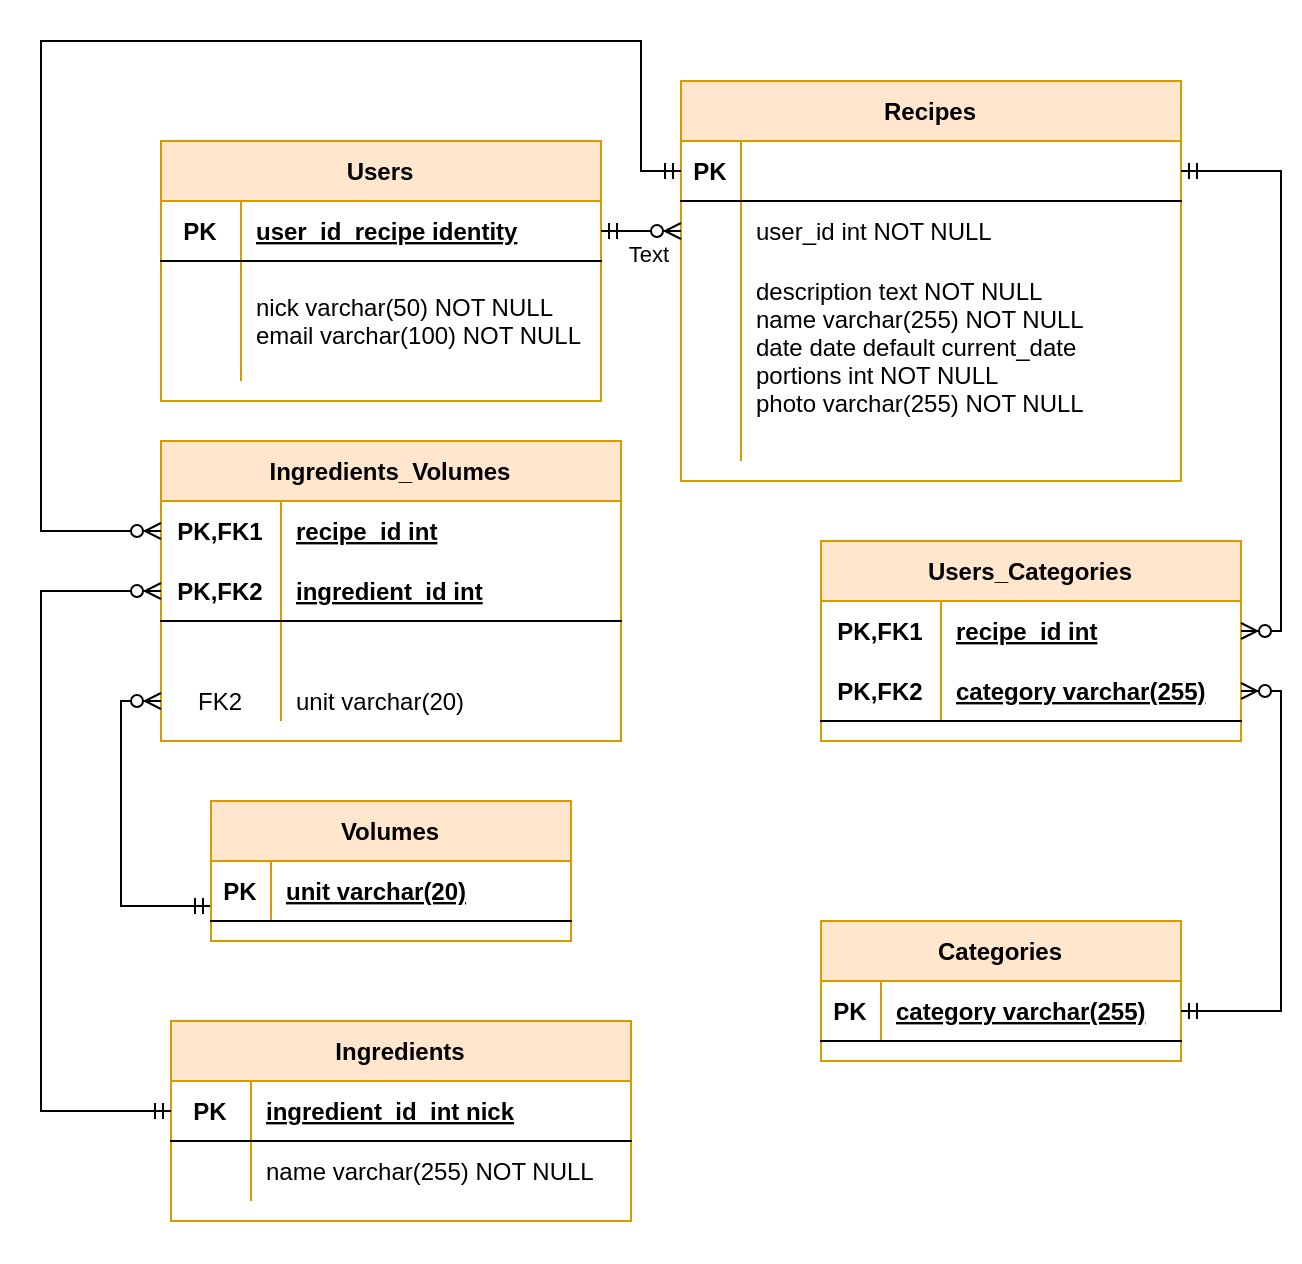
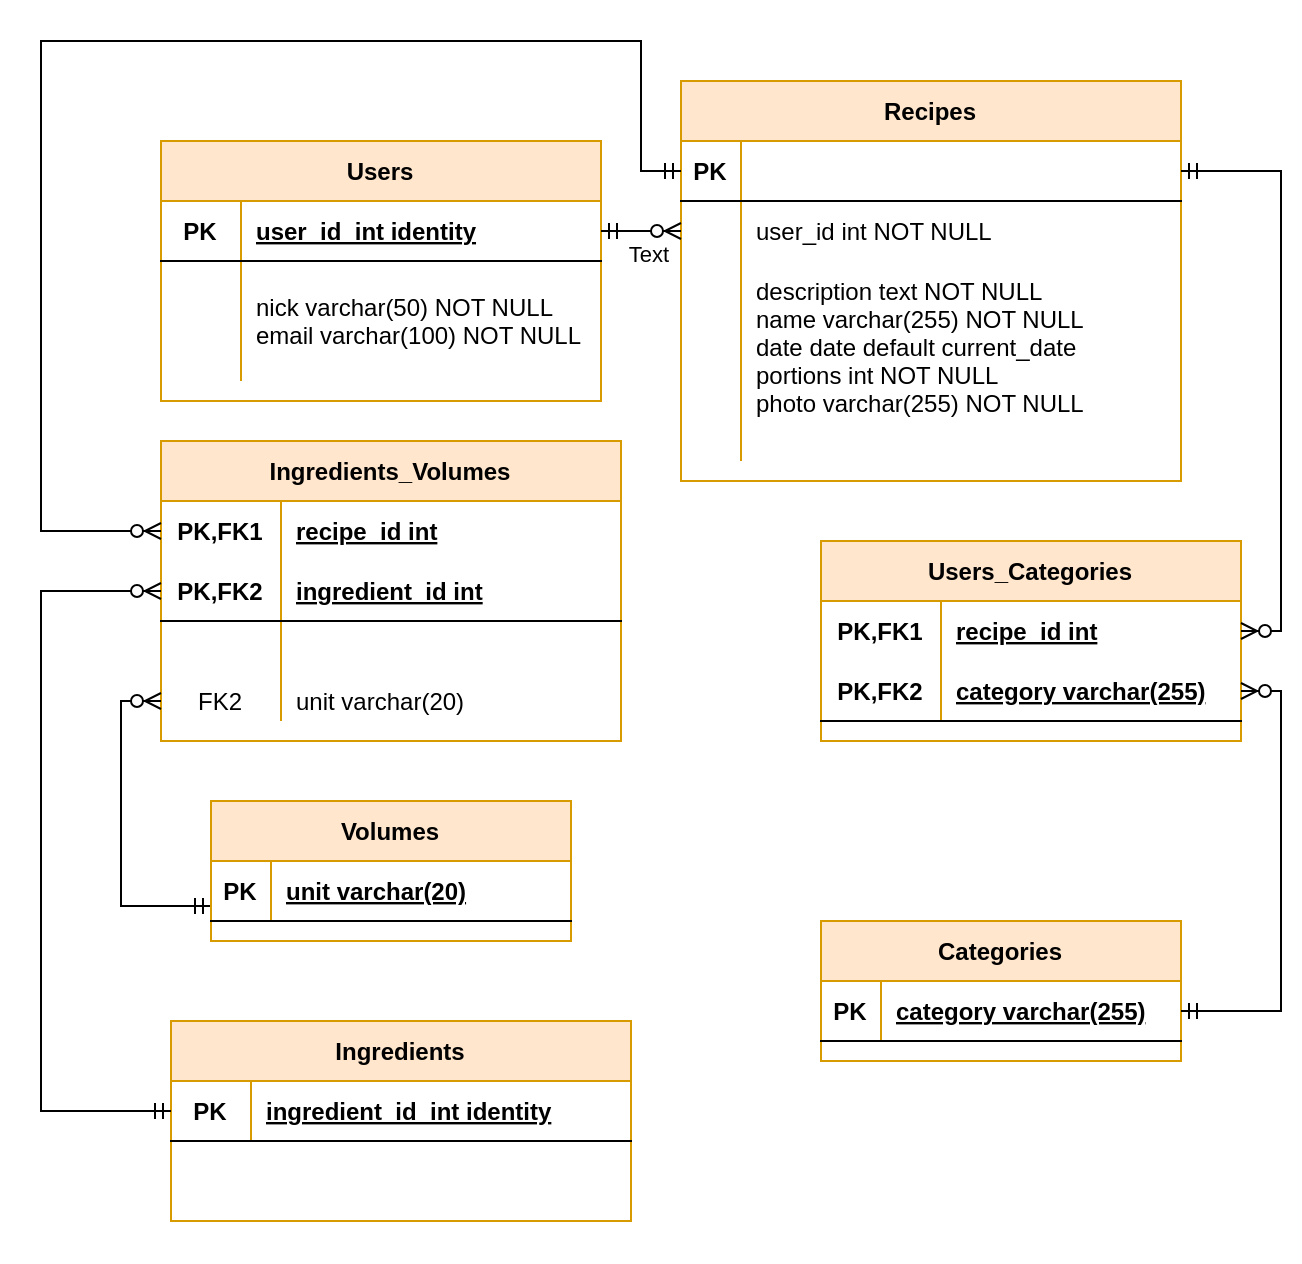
node "user_id recipe identity": label "user_id recipe identity" -> "user_id int identity"
node "ingredient_id int nick": label "ingredient_id int nick" -> "ingredient_id int identity"
node "name varchar(255) NOT NULL": removed
